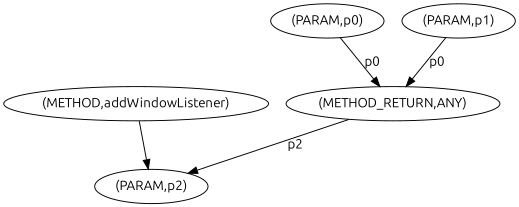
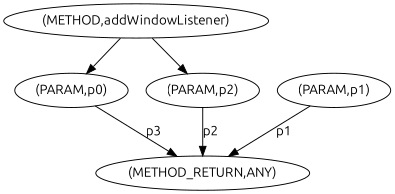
edge "(METHOD,addWindowListener)" -> "(PARAM,p0)": added
edge "(PARAM,p0)" -> "(METHOD_RETURN,ANY)": label "p0" -> "p3"
edge "(PARAM,p1)" -> "(METHOD_RETURN,ANY)": label "p0" -> "p1"
edge "(METHOD_RETURN,ANY)" -> "(PARAM,p2)": reversed
